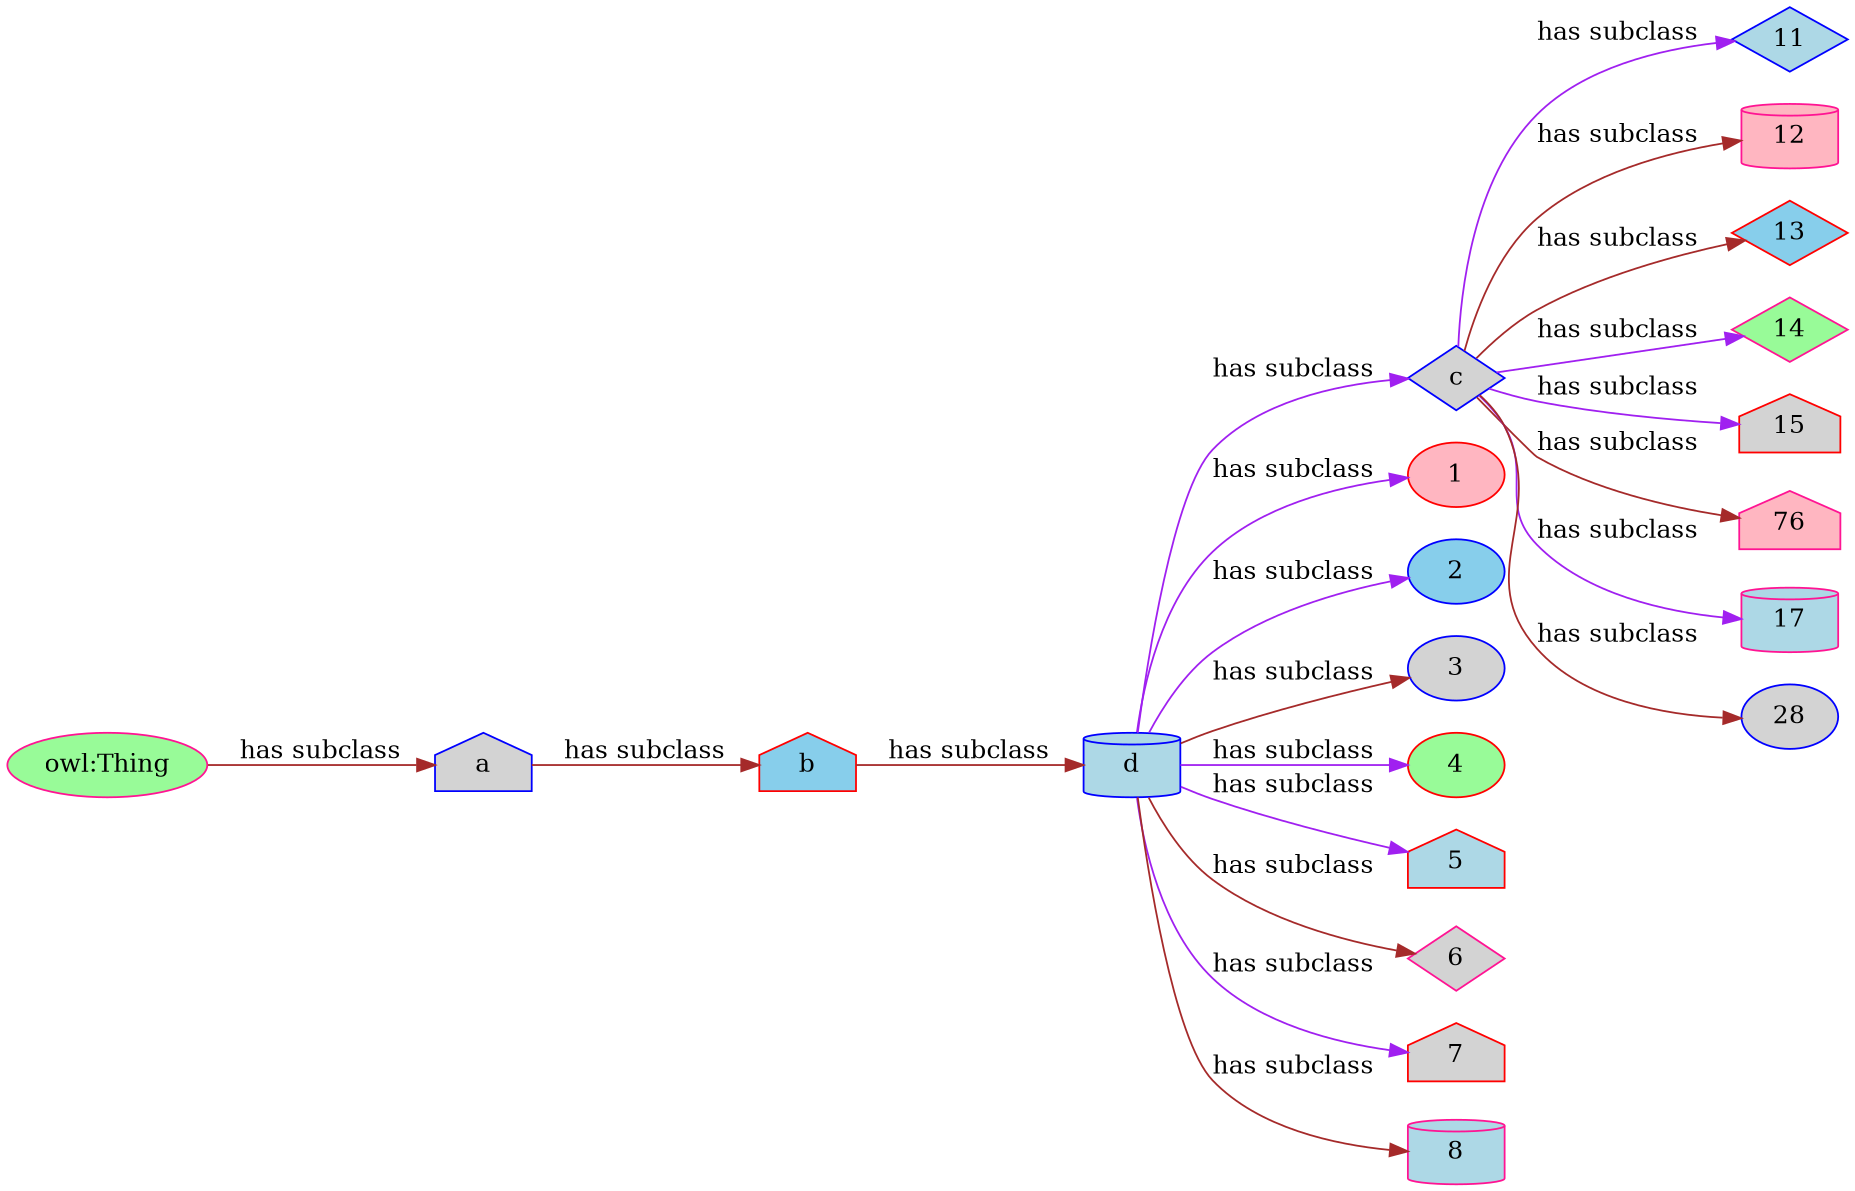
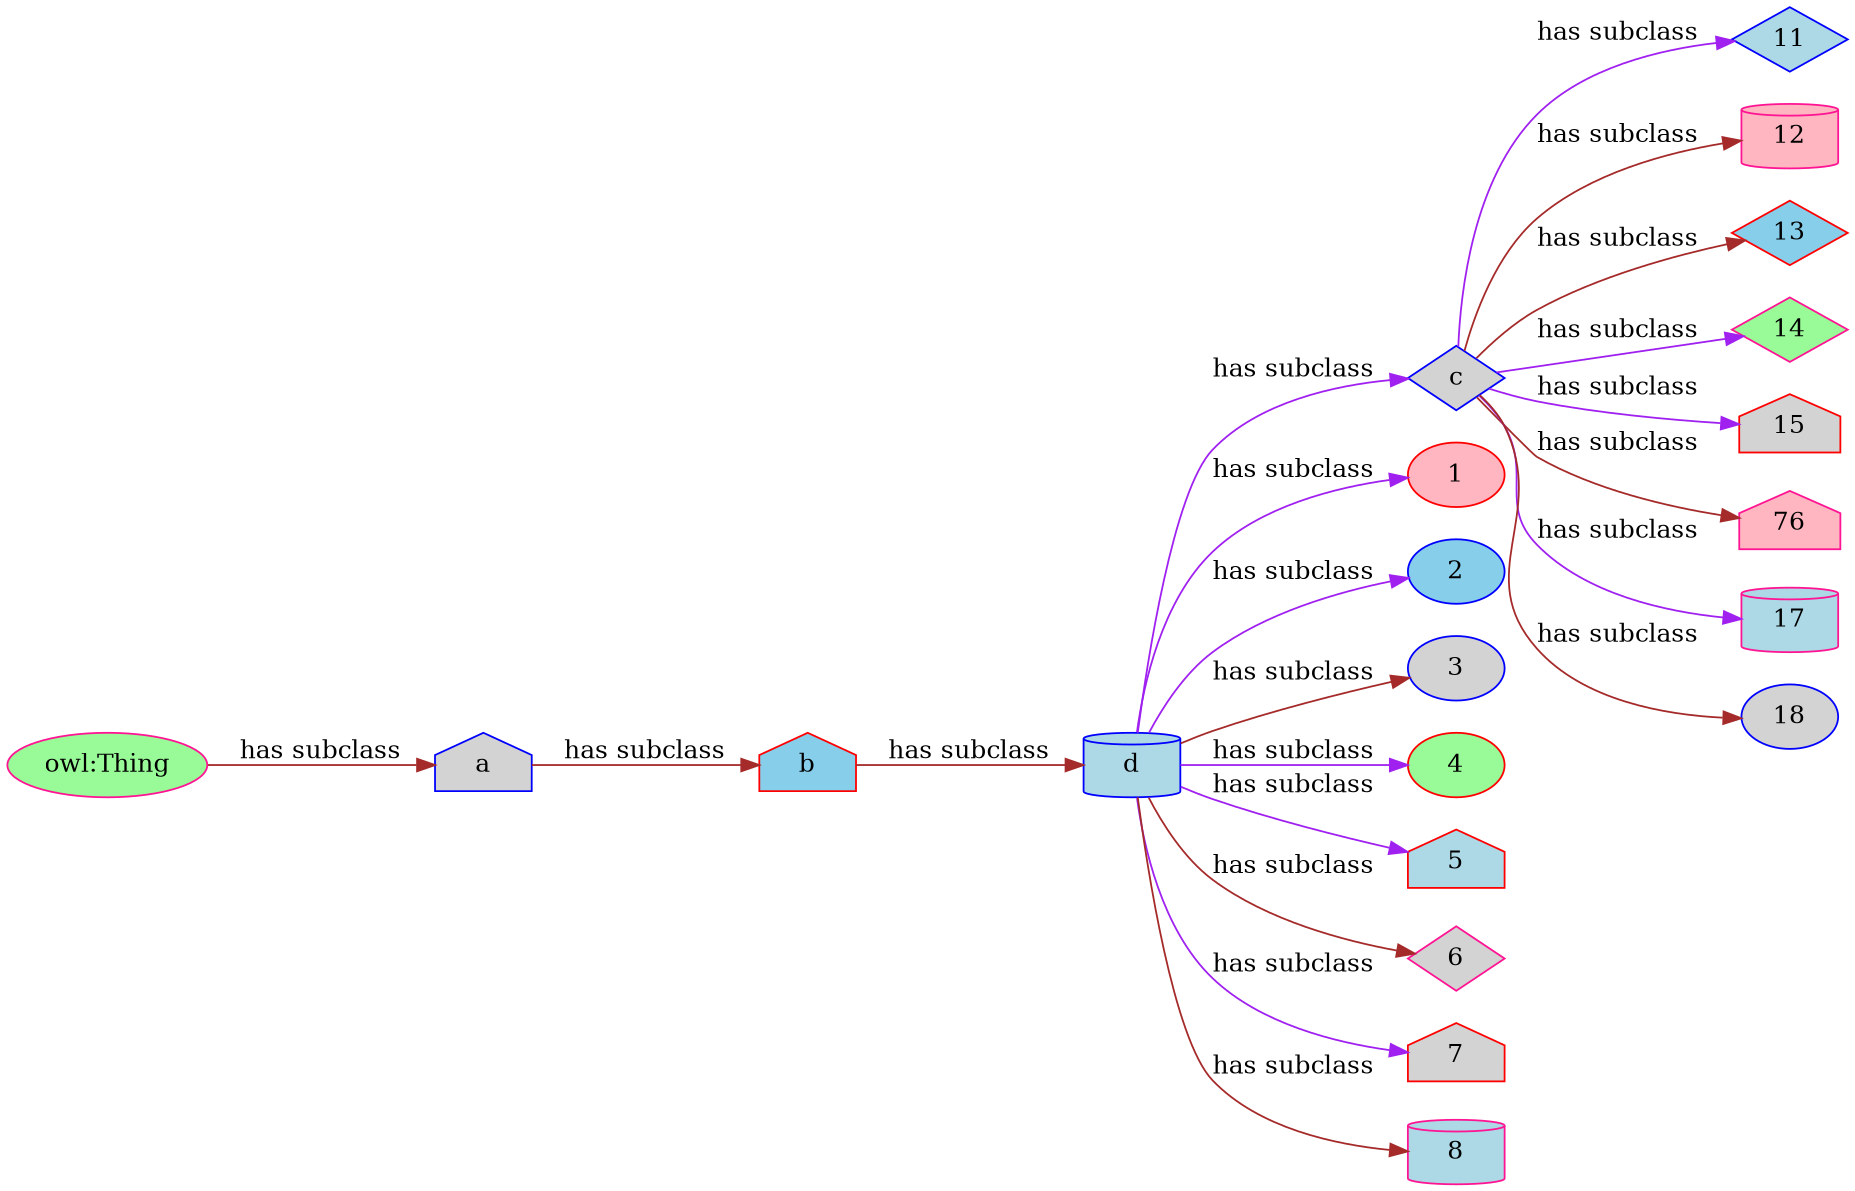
node "28": label "28" -> "18"
